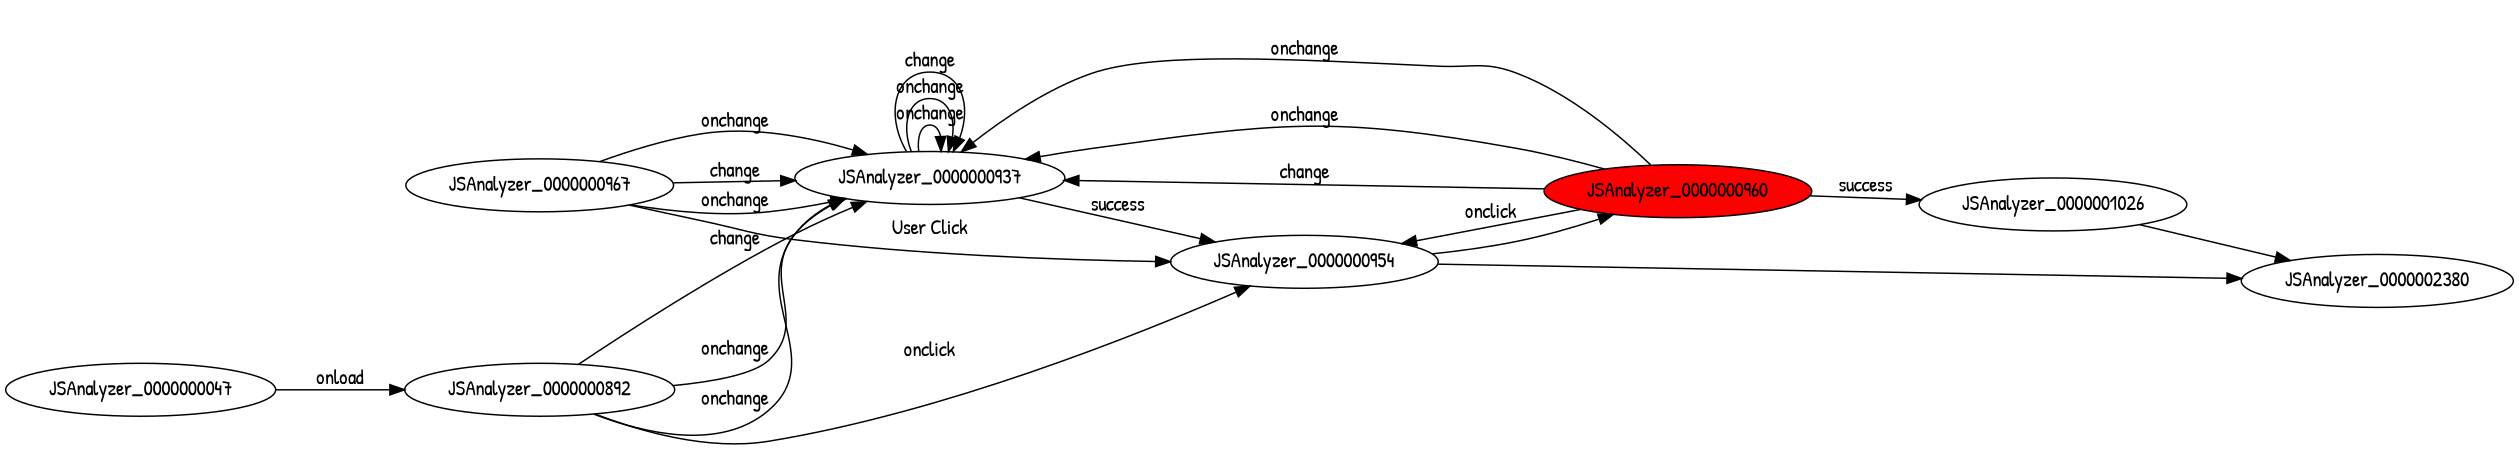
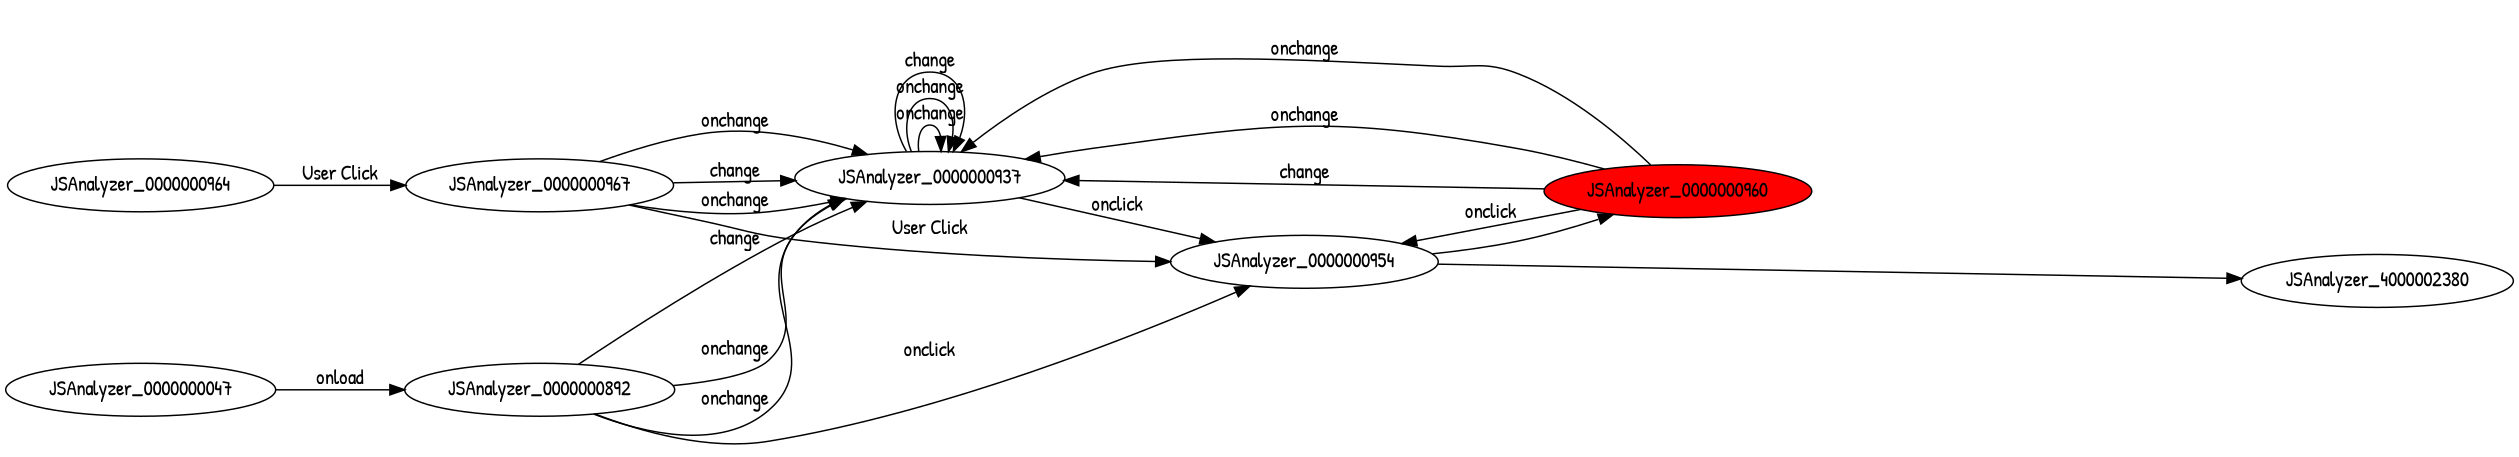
node "JSAnalyzer_0000000964": added
node "JSAnalyzer_0000001026": removed
edge "JSAnalyzer_0000000937" -> "JSAnalyzer_0000000954": label "success" -> "onclick"
node "JSAnalyzer_0000002380": label "JSAnalyzer_0000002380" -> "JSAnalyzer_4000002380"
